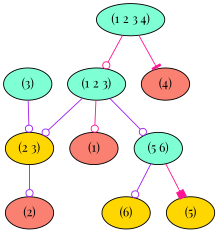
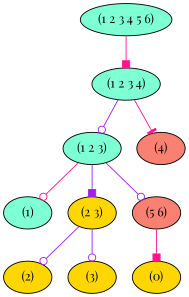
node "(1 2 3 4 5 6)": added
edge "(1 2 3 4)" -> "(1 2 3)": color deeppink -> purple
node "(3)": fillcolor aquamarine -> gold
edge "(3)" -> "(2 3)": reversed
edge "(1 2 3)" -> "(2 3)": arrowhead odot -> box
node "(1)": fillcolor salmon -> aquamarine
node "(5 6)": fillcolor aquamarine -> salmon
node "(2)": fillcolor salmon -> gold
node "(6)": removed
node "(5)": label "(5)" -> "(0)"
